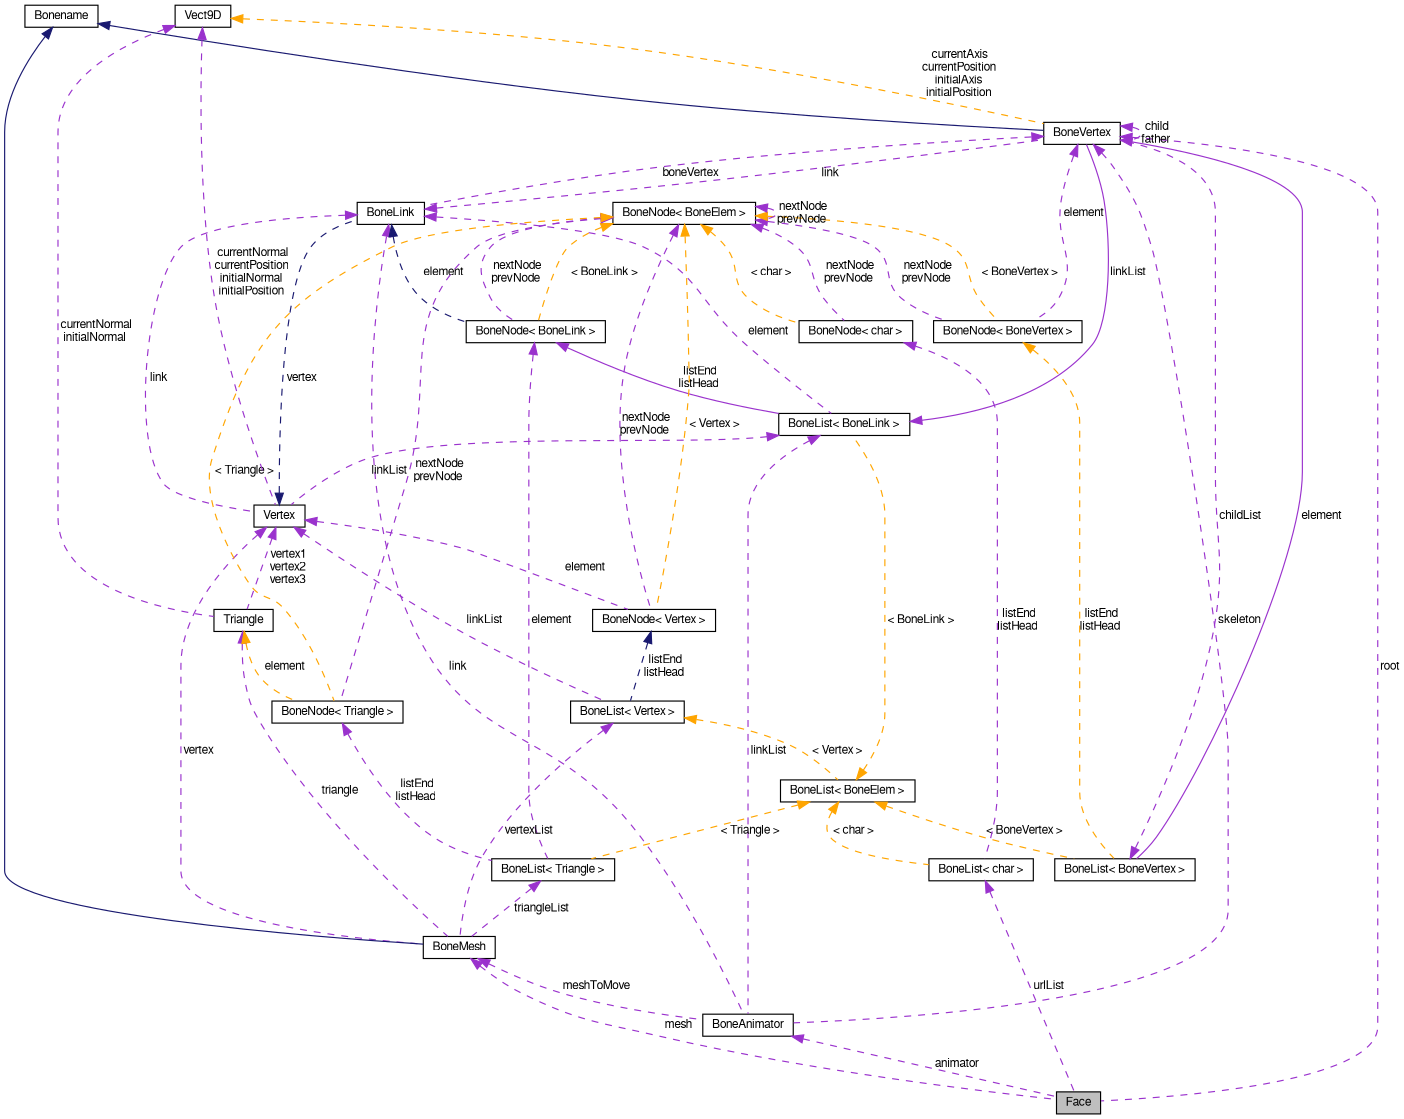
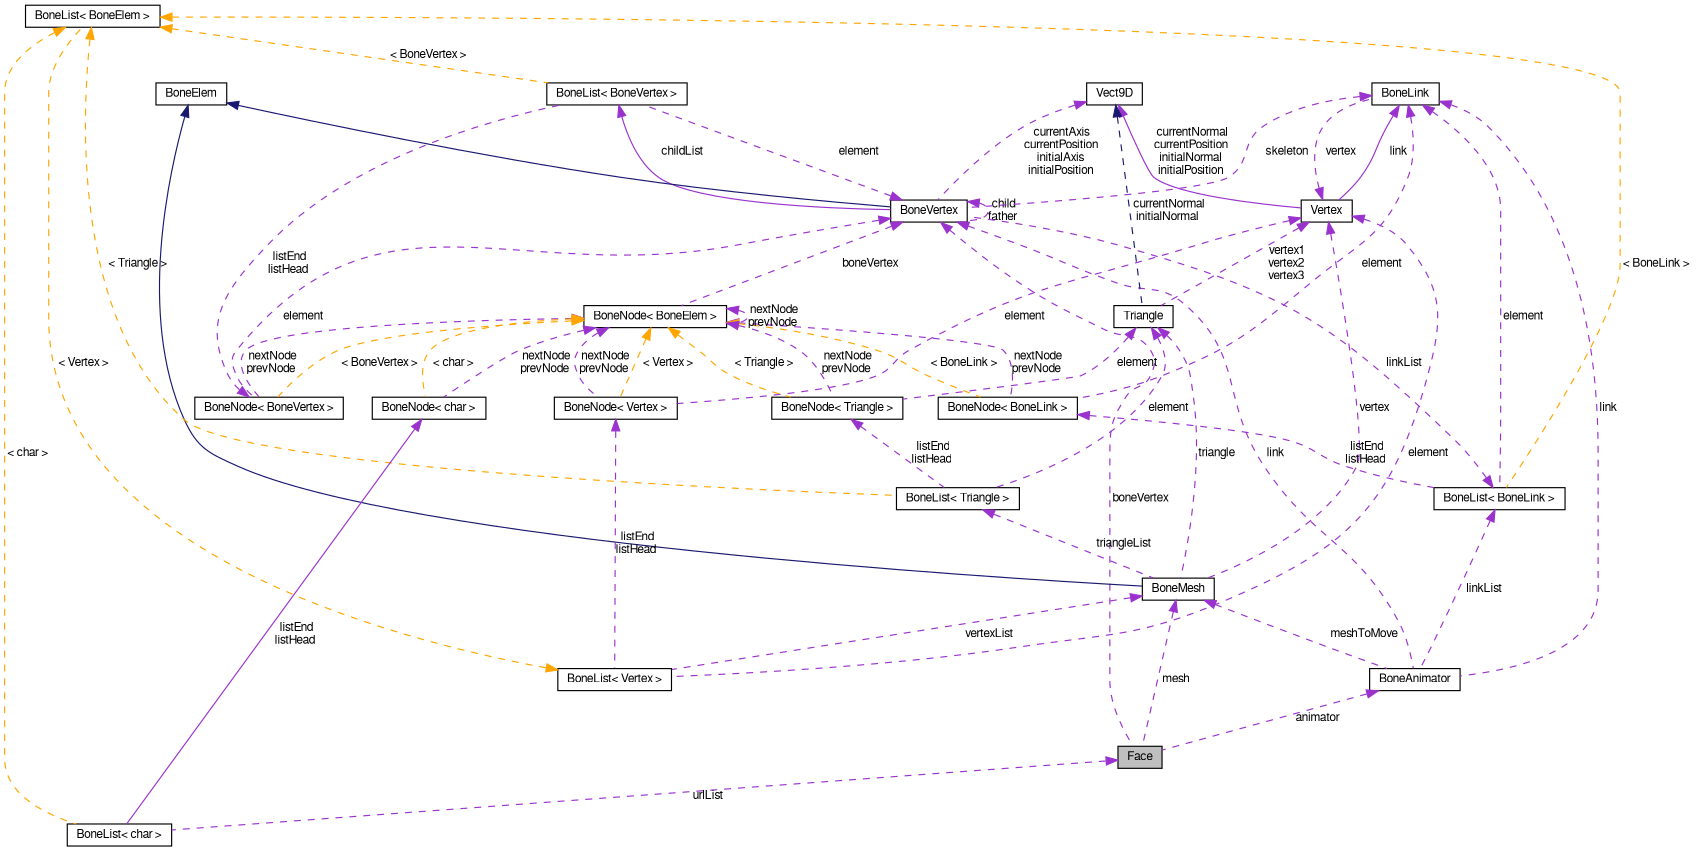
node "Bonename": label "Bonename" -> "BoneElem"
edge "BoneVertex" -> "Vect9D": color orange -> darkorchid3
edge "BoneLink" -> "BoneVertex": now "BoneNode< BoneElem >" -> "BoneVertex"
edge "BoneVertex" -> "BoneLink": label " link" -> " skeleton"
edge "Vertex" -> "Vect9D": style dashed -> solid
edge "BoneNode< BoneLink >" -> "BoneLink": color midnightblue -> darkorchid3
edge "Vertex" -> "BoneLink": style dashed -> solid
edge "BoneVertex" -> "BoneList< BoneLink >": style solid -> dashed
edge "BoneLink" -> "Vertex": color midnightblue -> darkorchid3
edge "Triangle" -> "Vect9D": color darkorchid3 -> midnightblue
edge "BoneList< BoneLink >" -> "BoneNode< BoneLink >": style solid -> dashed
edge "Vertex" -> "BoneList< BoneLink >": removed, label "linkList"
edge "BoneList< BoneVertex >" -> "BoneVertex": style solid -> dashed
edge "BoneVertex" -> "BoneList< BoneVertex >": style dashed -> solid
edge "BoneList< char >" -> "BoneNode< char >": style dashed -> solid
edge "BoneList< BoneVertex >" -> "BoneNode< BoneVertex >": color orange -> darkorchid3
edge "BoneList< Triangle >" -> "BoneNode< BoneLink >": now "BoneList< Triangle >" -> "Triangle"
edge "BoneList< Vertex >" -> "Vertex": label " linkList" -> " element"
edge "BoneAnimator" -> "BoneVertex": label " skeleton" -> " link"
edge "Face" -> "BoneVertex": label " root" -> " boneVertex"
edge "BoneList< Vertex >" -> "BoneNode< Vertex >": color midnightblue -> darkorchid3
edge "BoneNode< Triangle >" -> "Triangle": color orange -> darkorchid3
edge "BoneMesh" -> "BoneList< Vertex >": reversed
edge "Face" -> "BoneList< char >": reversed
